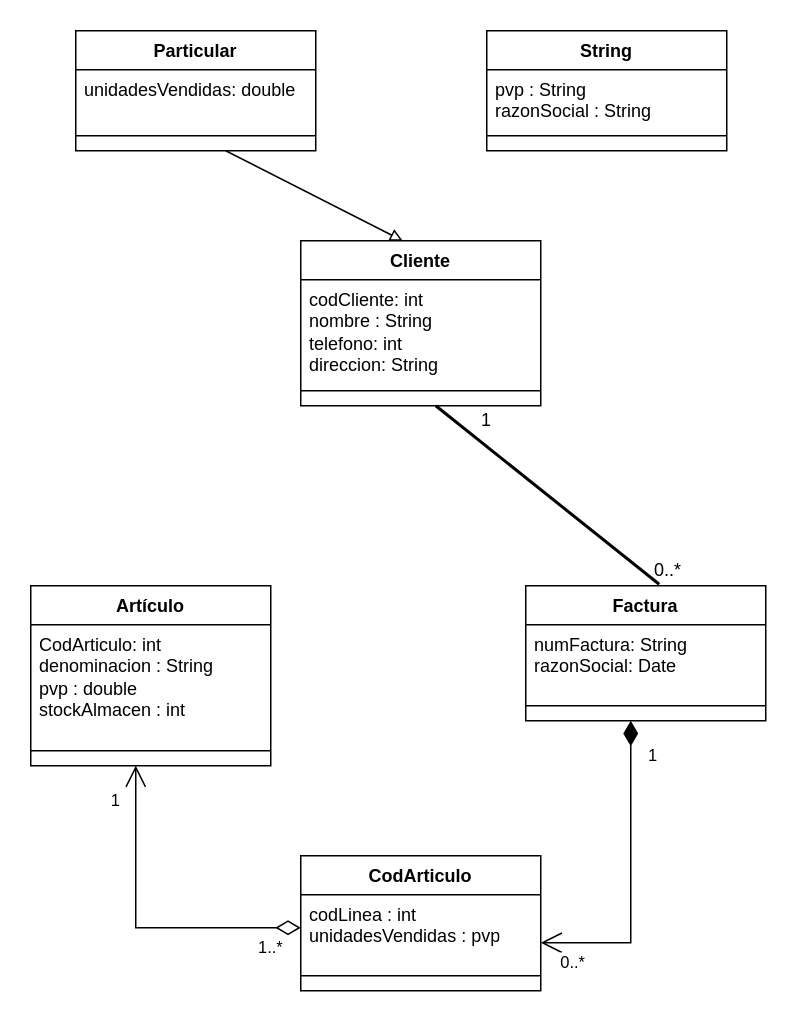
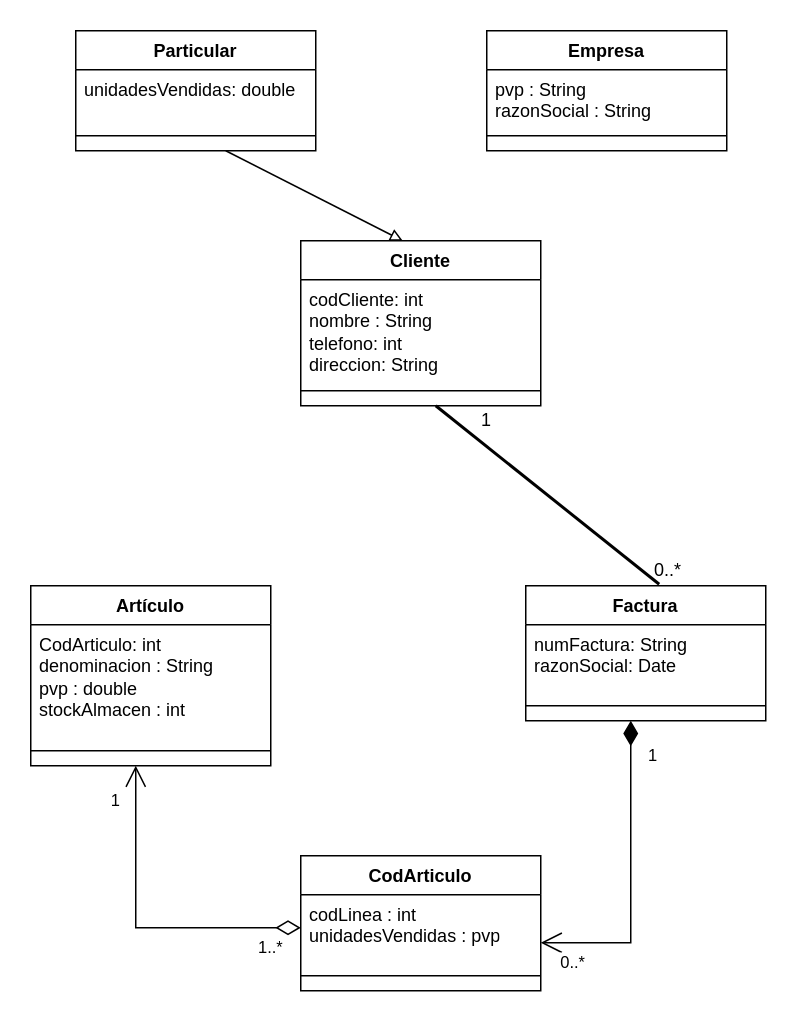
node "String": label "String" -> "Empresa"
